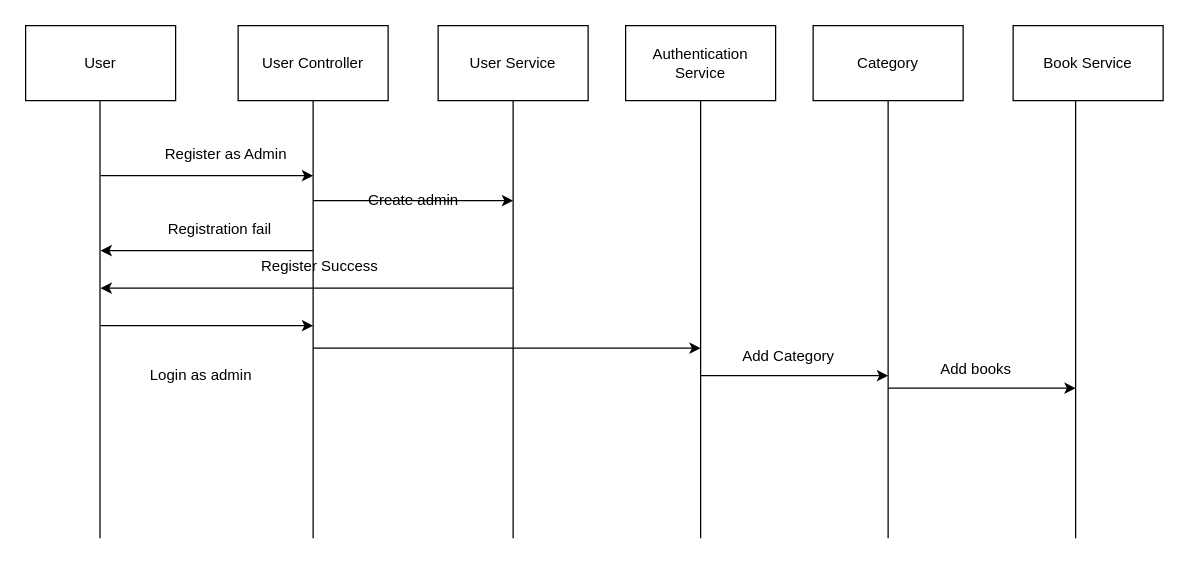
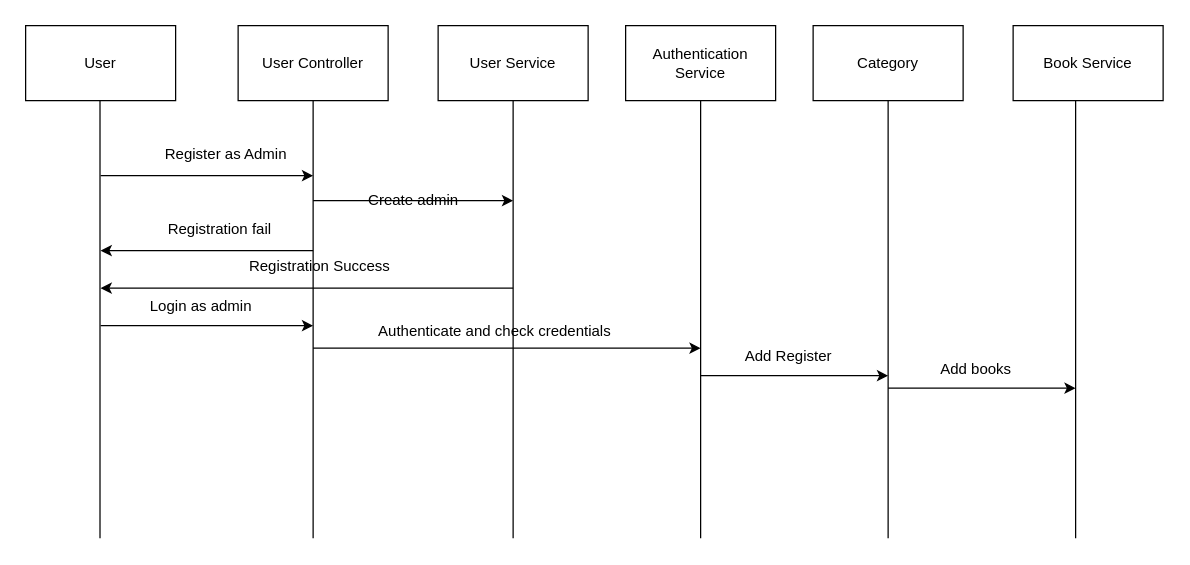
node "Register Success": label "Register Success" -> "Registration Success"
node "Authenticate and check credentials": added
node "Add Category": label "Add Category" -> "Add Register"
node "Login as admin": moved (201, 376) -> (201, 307)
